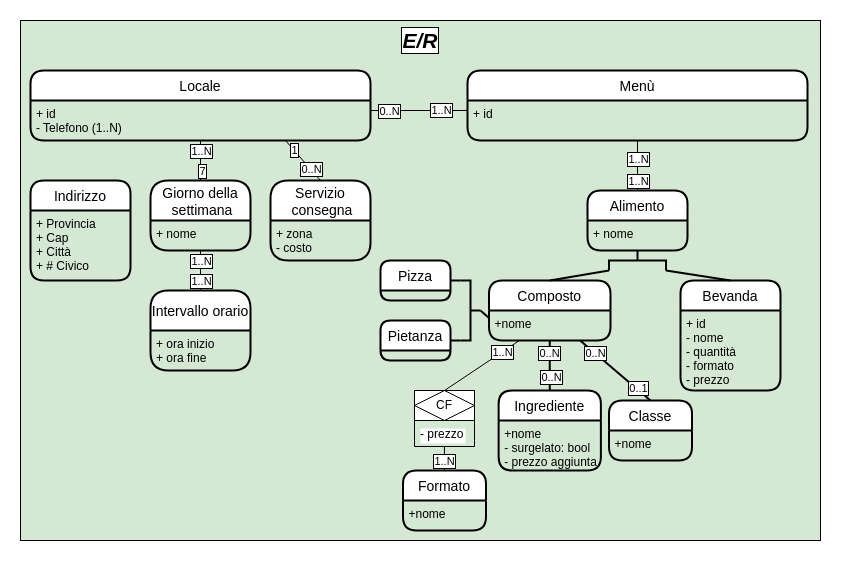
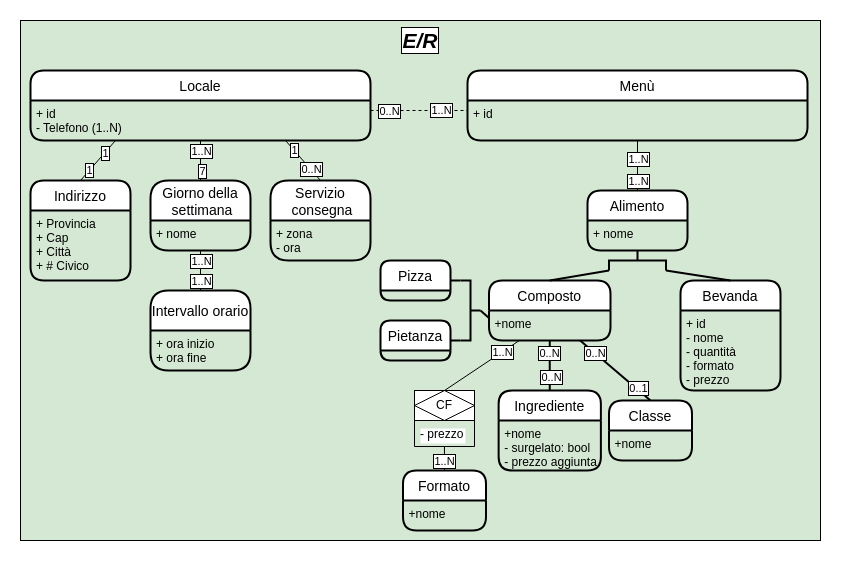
edge "+ id - Telefono (1..N)" -- "+ id": style solid -> dashed
edge "+ id - Telefono (1..N)" -- "Indirizzo": added, labels "1", "1"
node "+ zona - costo": label "+ zona - costo" -> "+ zona - ora"
